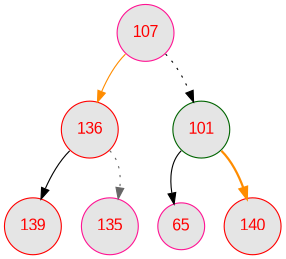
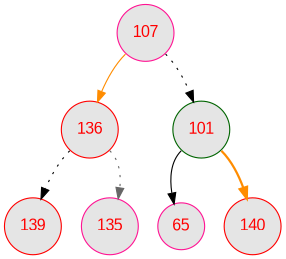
edge "136" -> "139": style solid -> dotted
